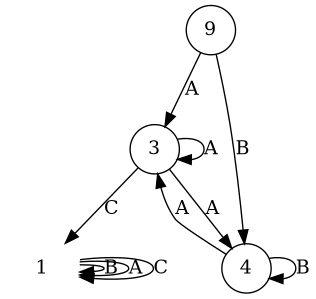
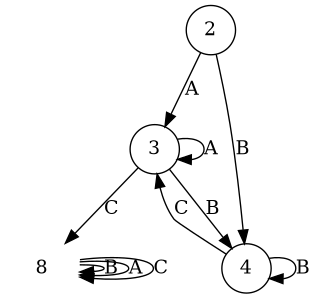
node "9": label "9" -> "2"
edge "4" -> "3": label "A" -> "C"
edge "3" -> "4": label "A" -> "B"
node "1": label "1" -> "8"
